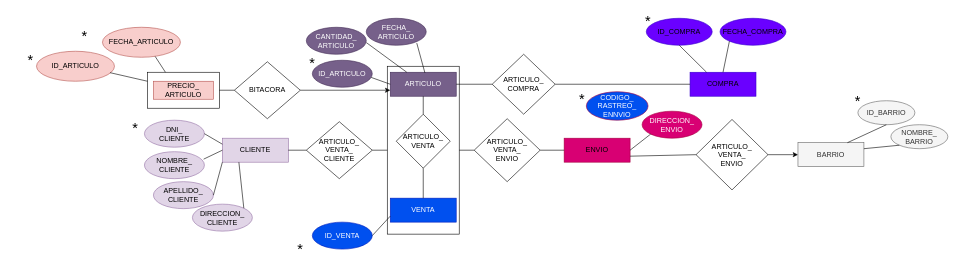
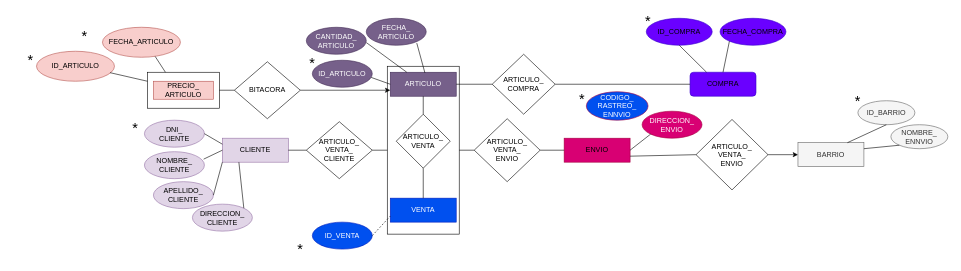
node "COMPRA": shape rectangle -> rounded rectangle
node "NOMBRE_ BARRIO": label "NOMBRE_ BARRIO" -> "NOMBRE_ ENNVIO"
edge "VENTA" -- "ID_VENTA": style solid -> dashed
